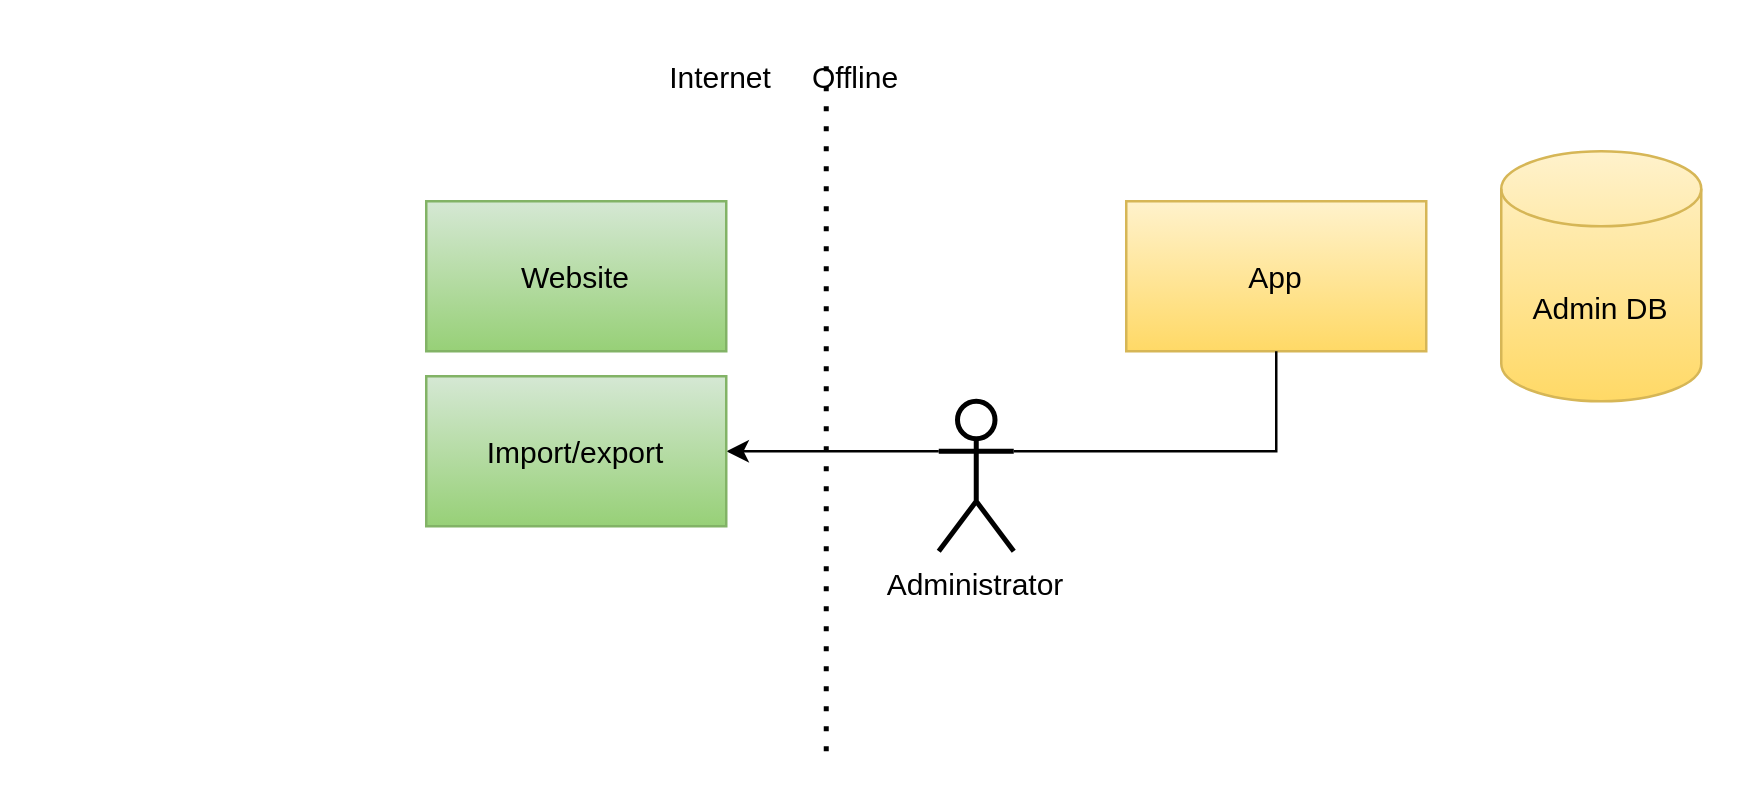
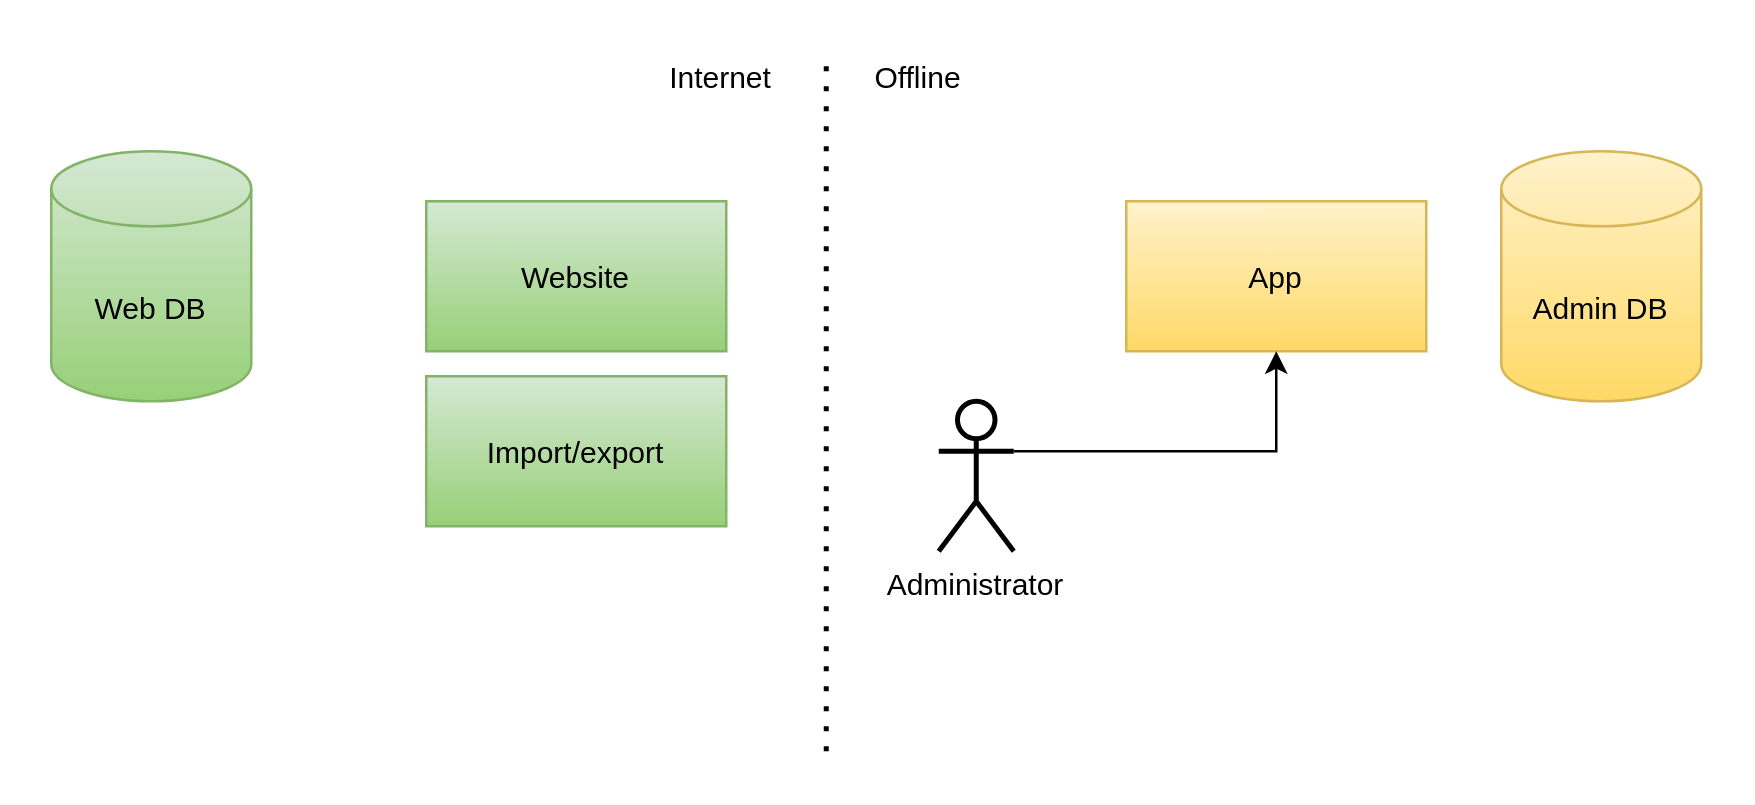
node "Offline": moved (856, 76) -> (919, 76)
node "Web DB": added
edge "App" -- "Administrator": arrowhead none -> classic
edge "Administrator" -> "Import/export": removed
